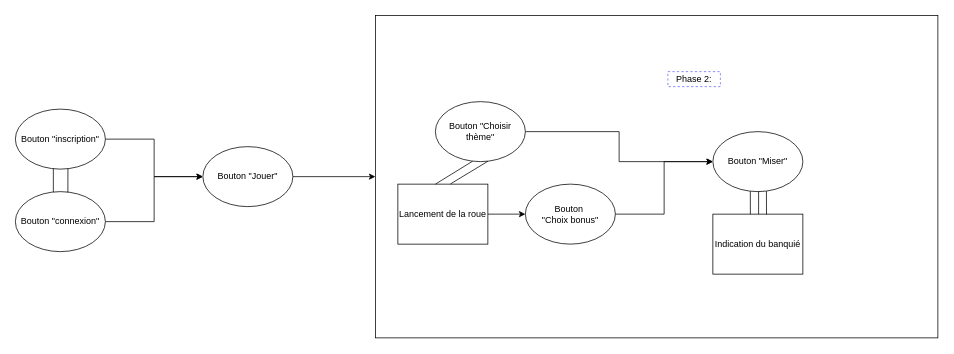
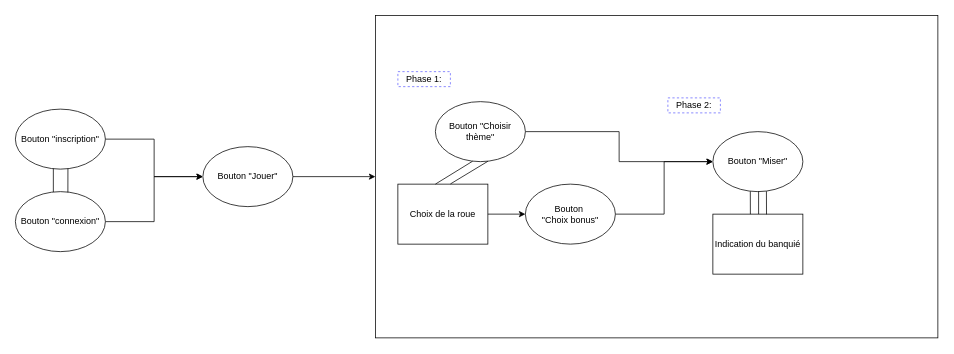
node "Phase 1:": added
node "Phase 2:": moved (694, 79) -> (694, 105)
node "Lancement de la roue": label "Lancement de la roue" -> "Choix de la roue"
